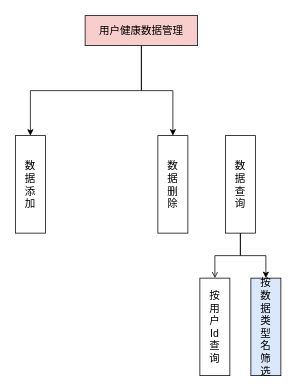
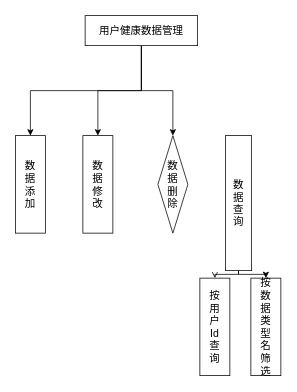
node "用户健康数据管理": fillcolor #f8cecc -> #ffffff
edge "用户健康数据管理" -> "数 据 修 改": added
node "数 据 修 改": added
node "数 据 删 除": shape rectangle -> diamond
node "数 据 查 询": size 30x98 -> 26x135
node "按 数 据 类 型 名 筛 选": fillcolor #dae8fc -> #ffffff
